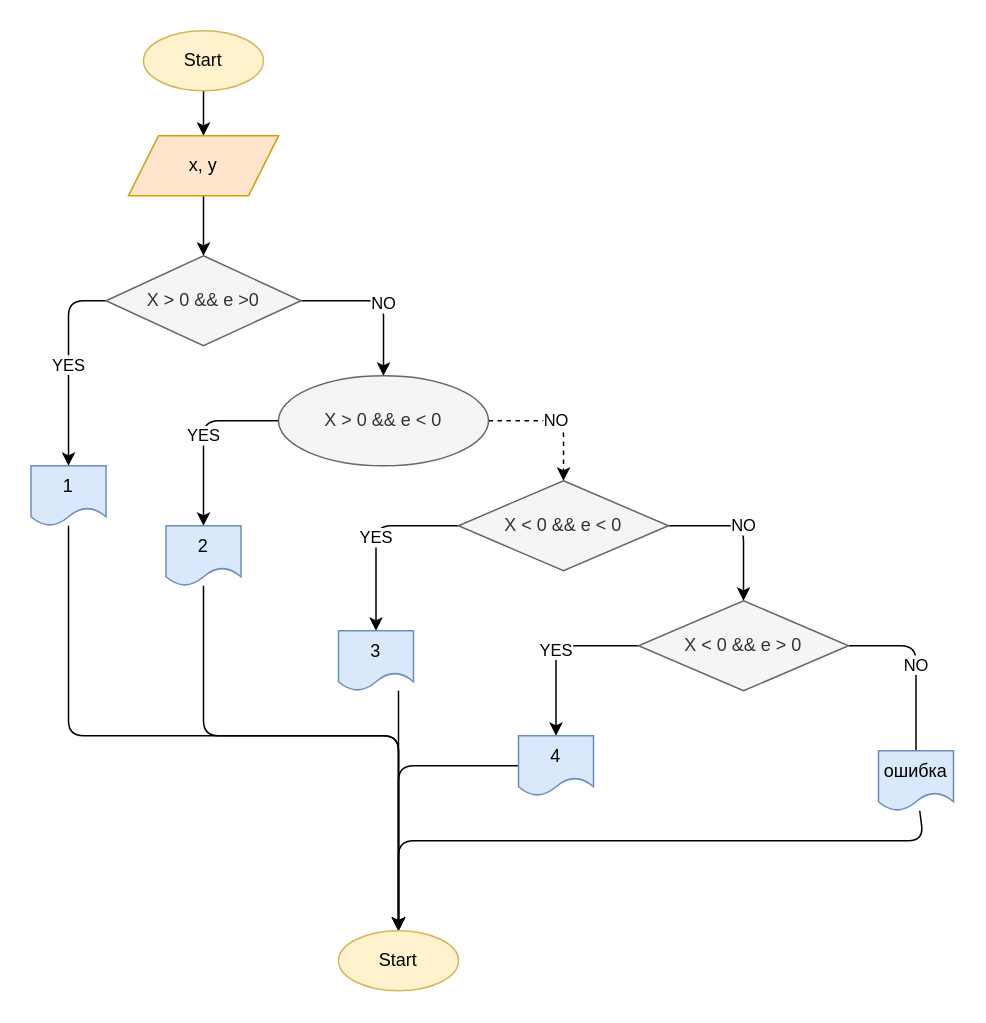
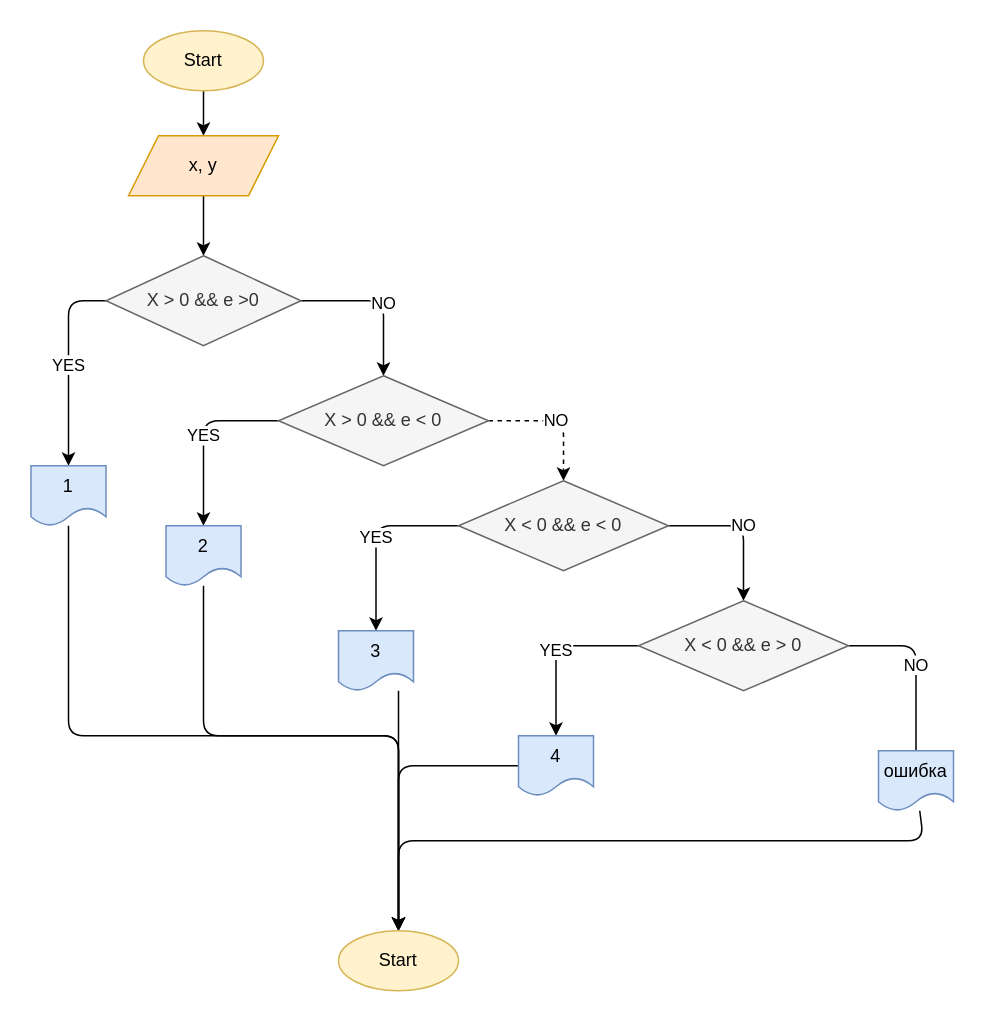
node "X > 0 && e < 0": shape ellipse -> diamond
